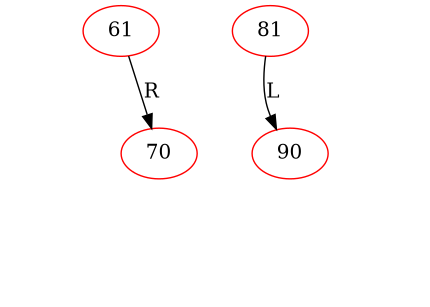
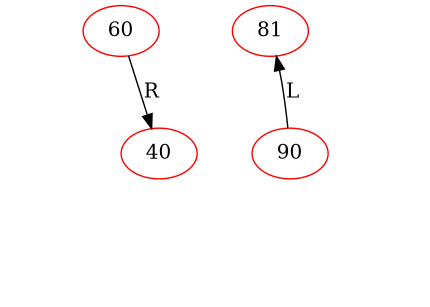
node "61": label "61" -> "60"
edge "81" -> "90": reversed
node "70": label "70" -> "40"
